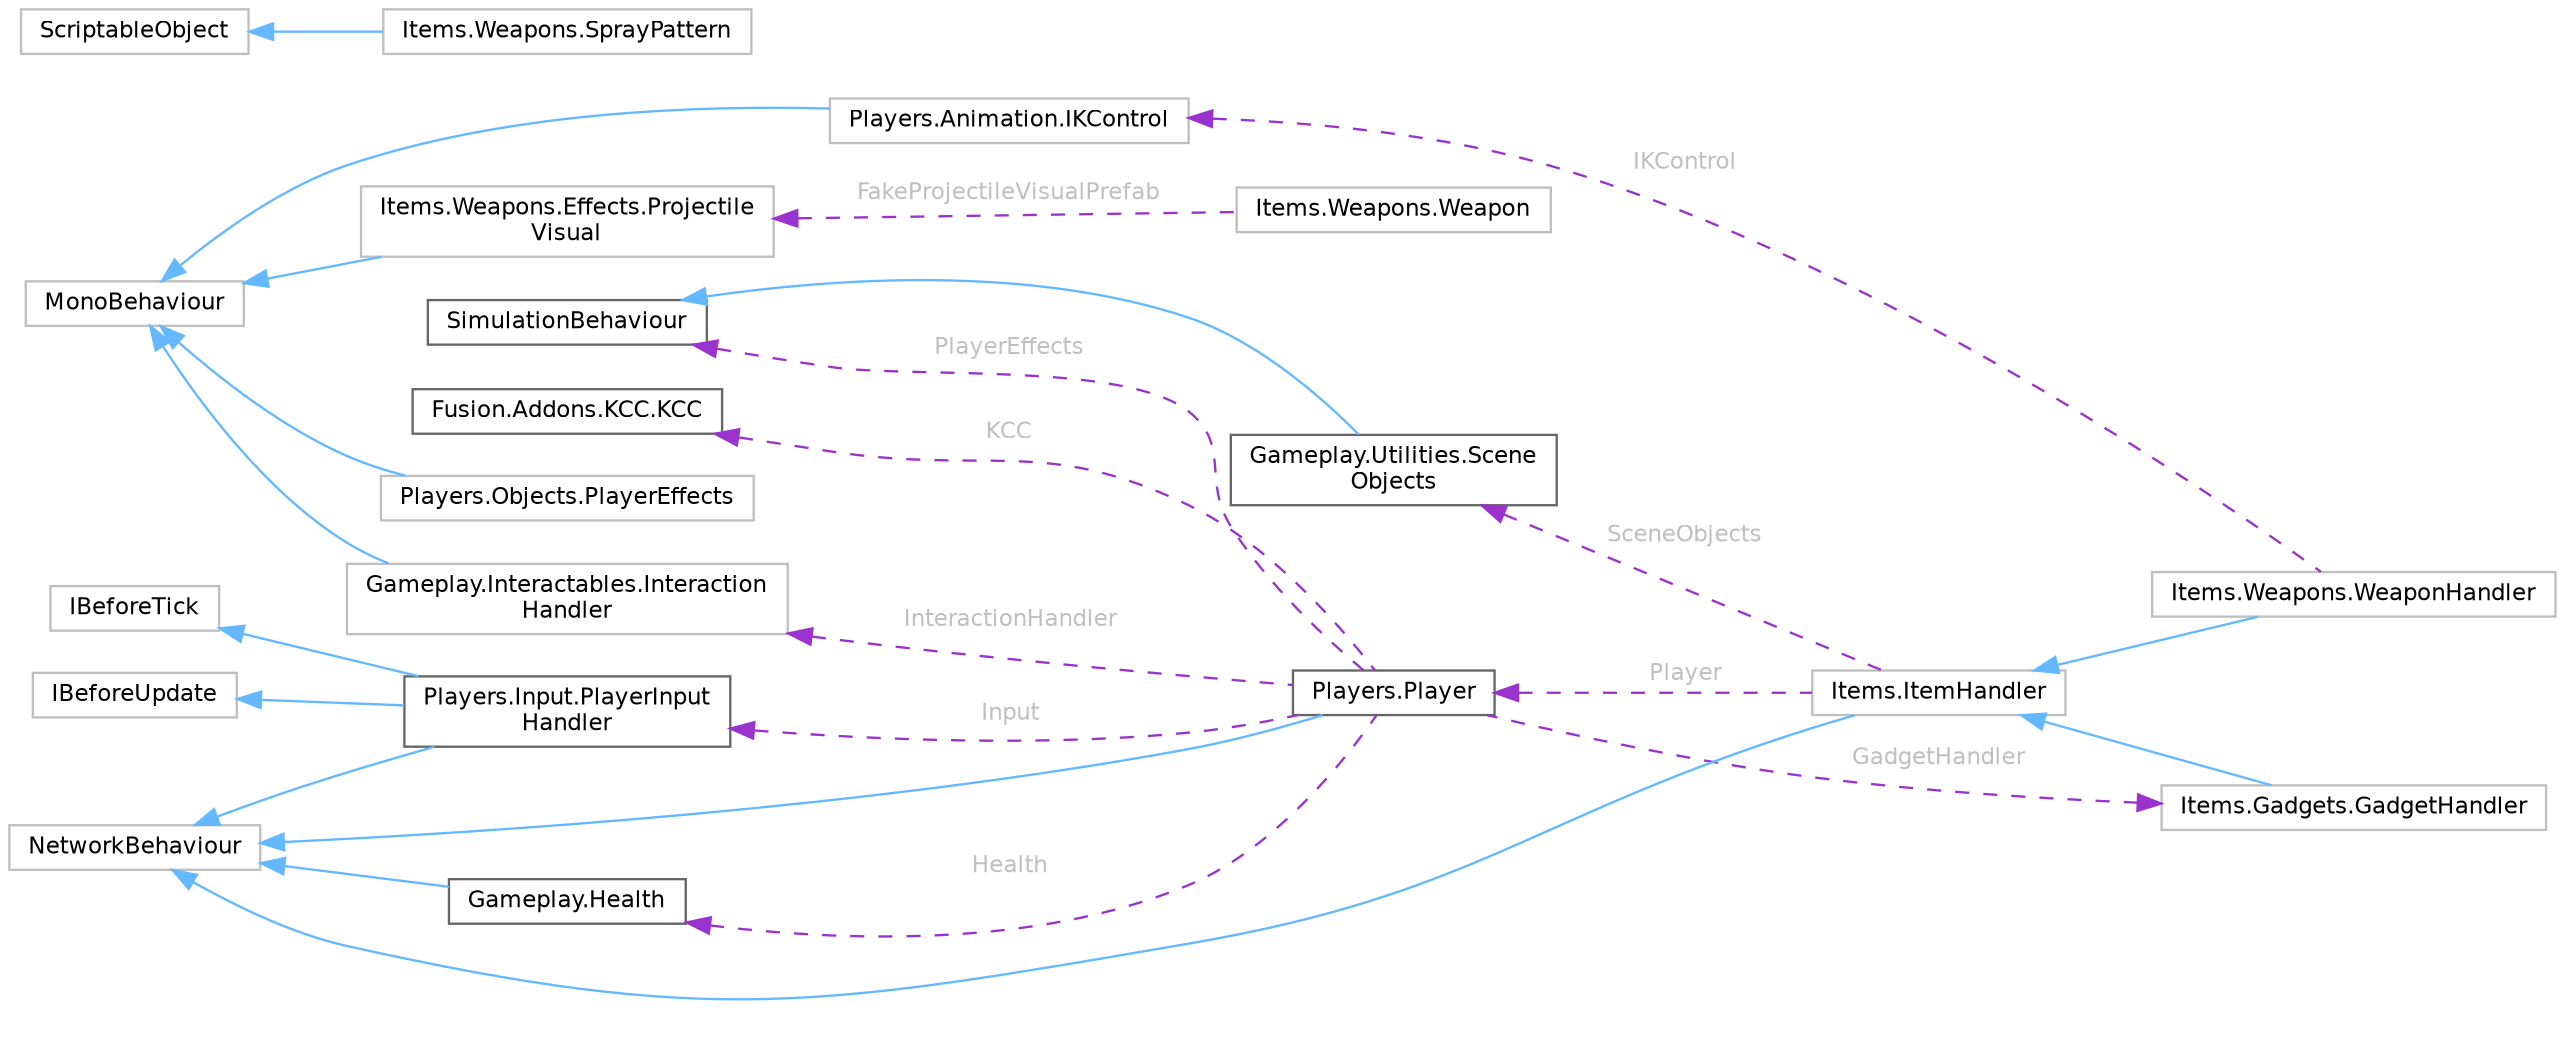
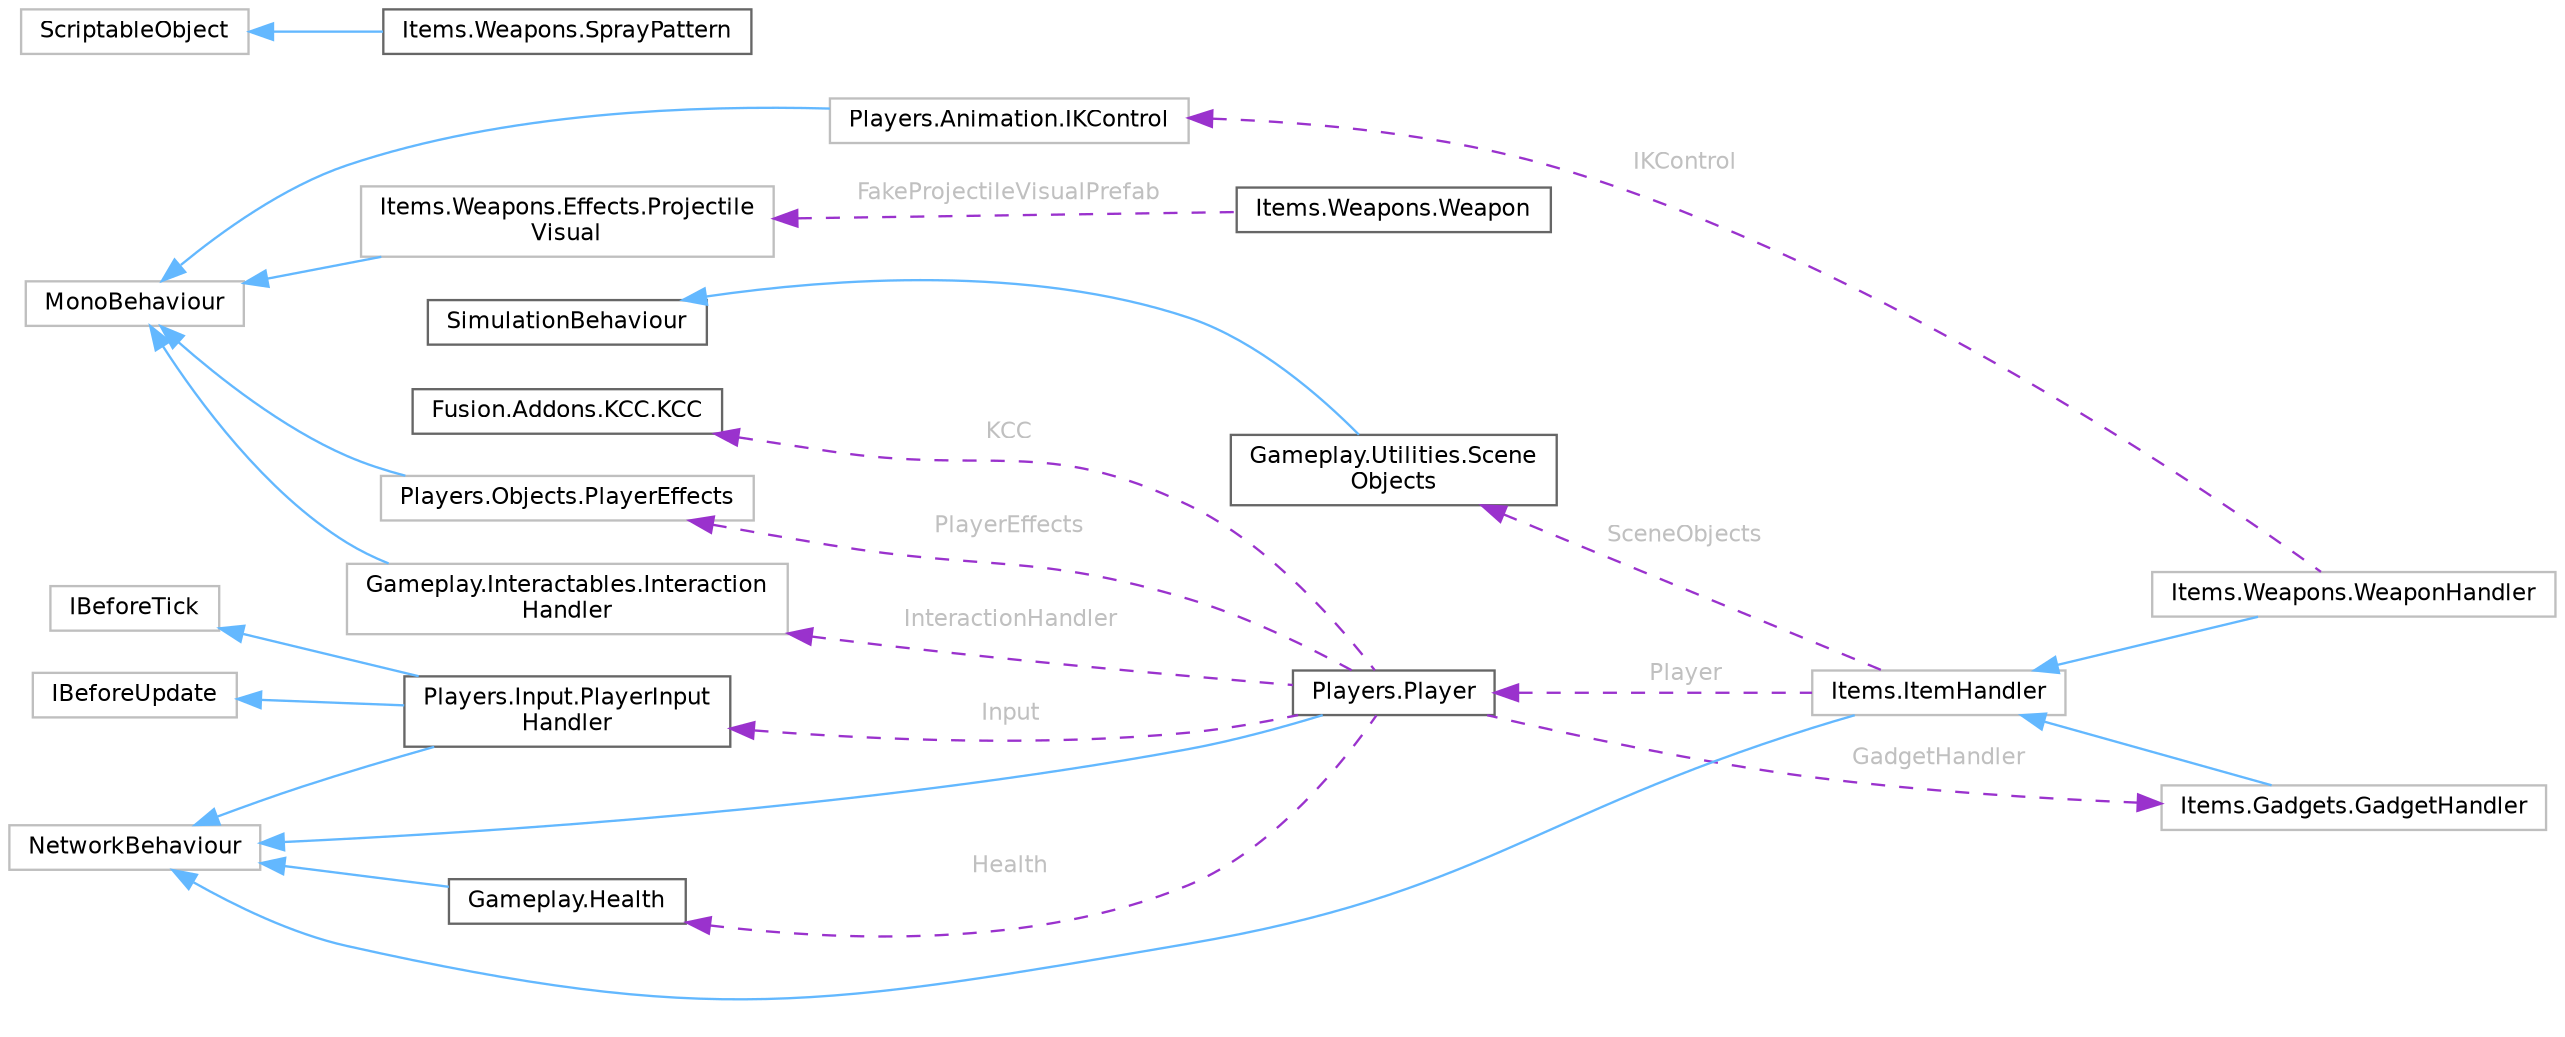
node "Items.Weapons.SprayPattern": color grey75 -> gray40
node "Items.Weapons.Weapon": color grey75 -> gray40
edge "Players.Player" -> "SimulationBehaviour": now "Players.Player" -> "Players.Objects.PlayerEffects"
